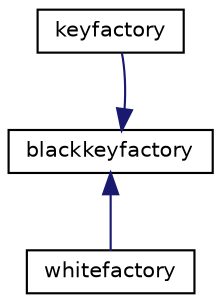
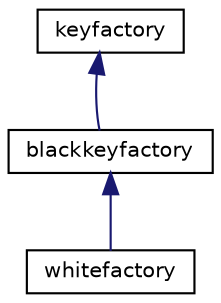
edge "keyfactory" -> "blackkeyfactory": reversed
